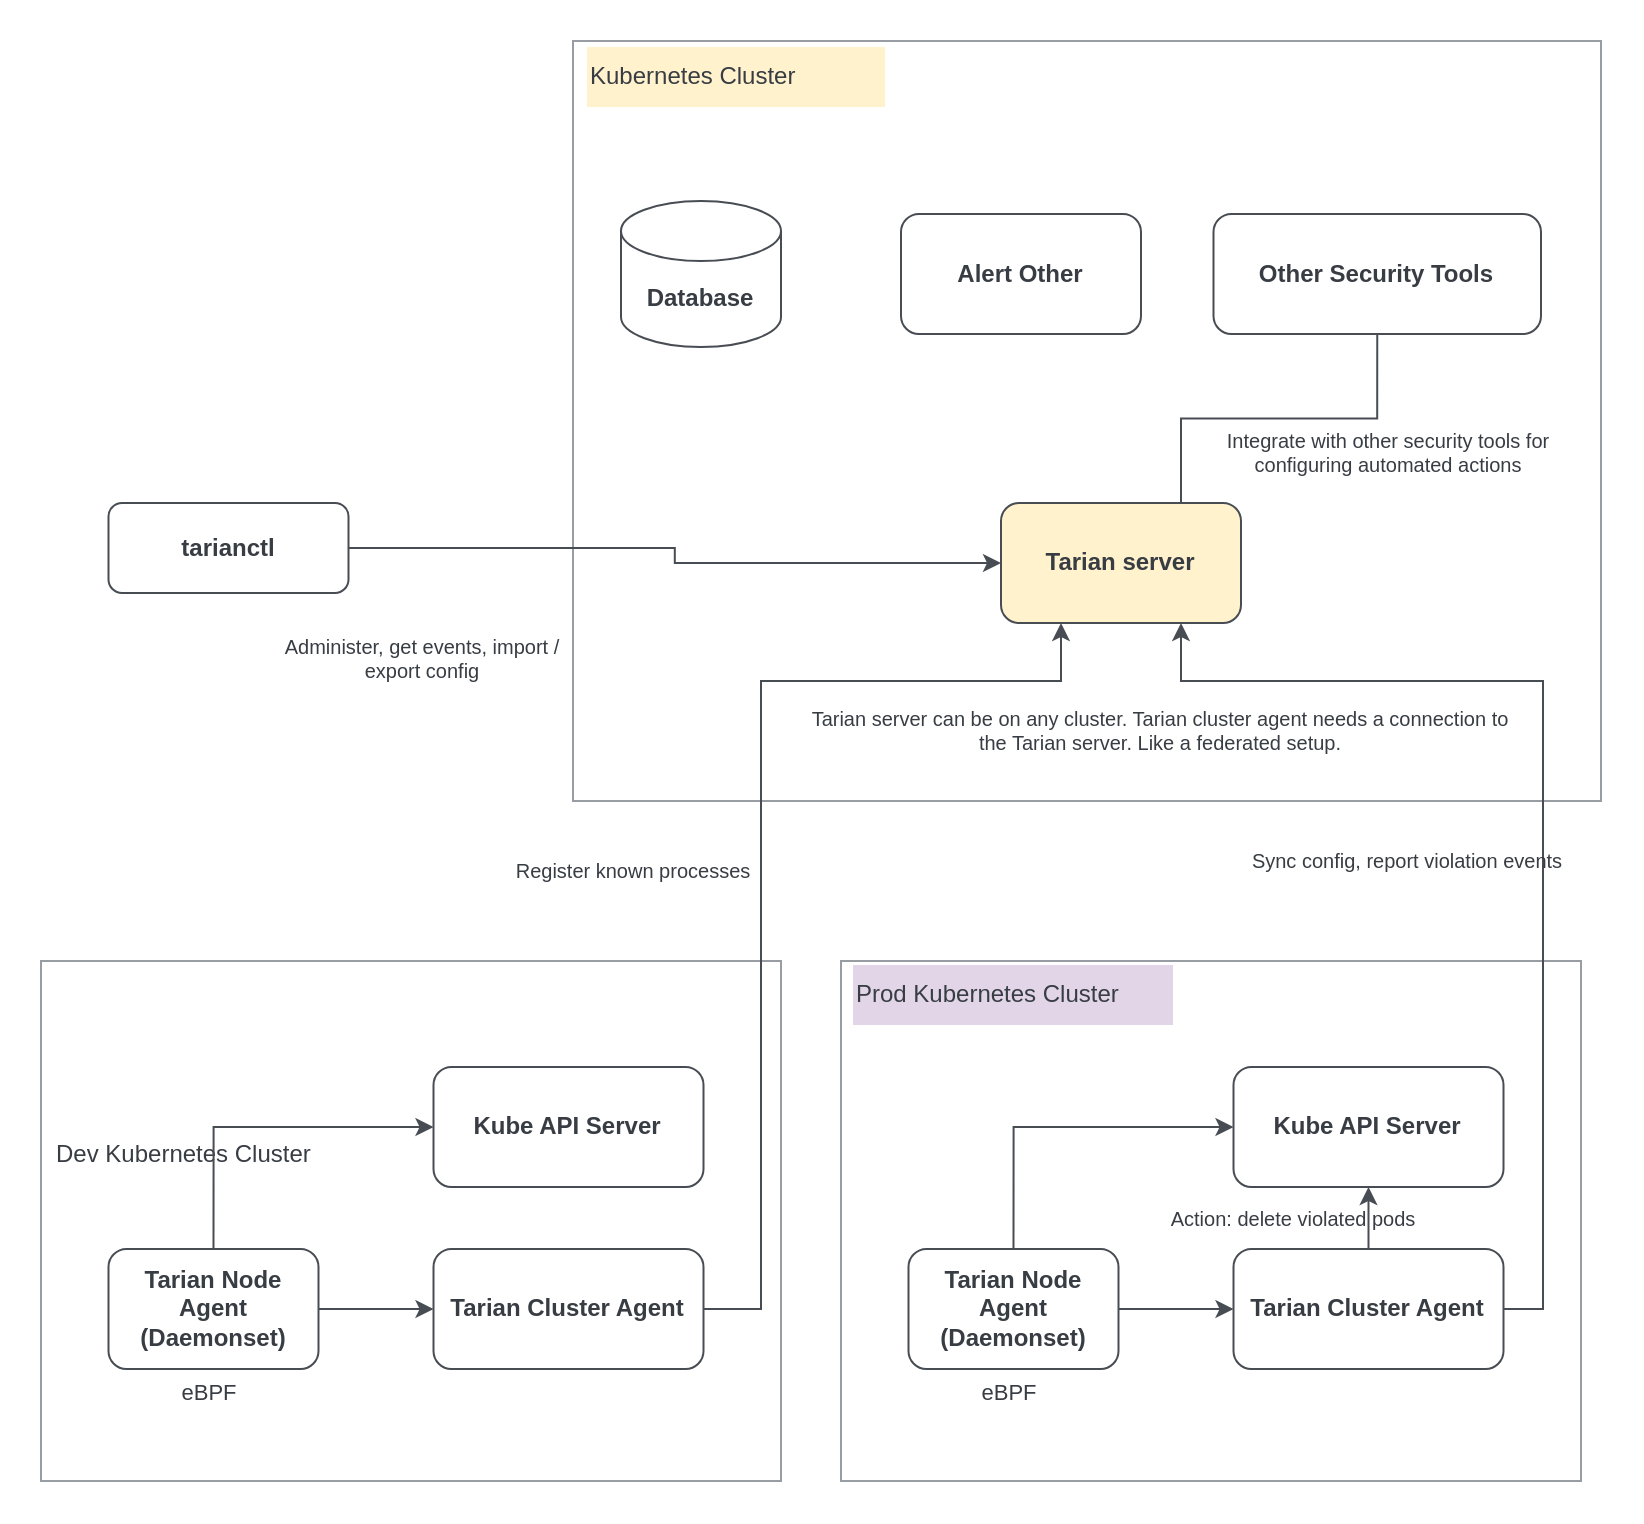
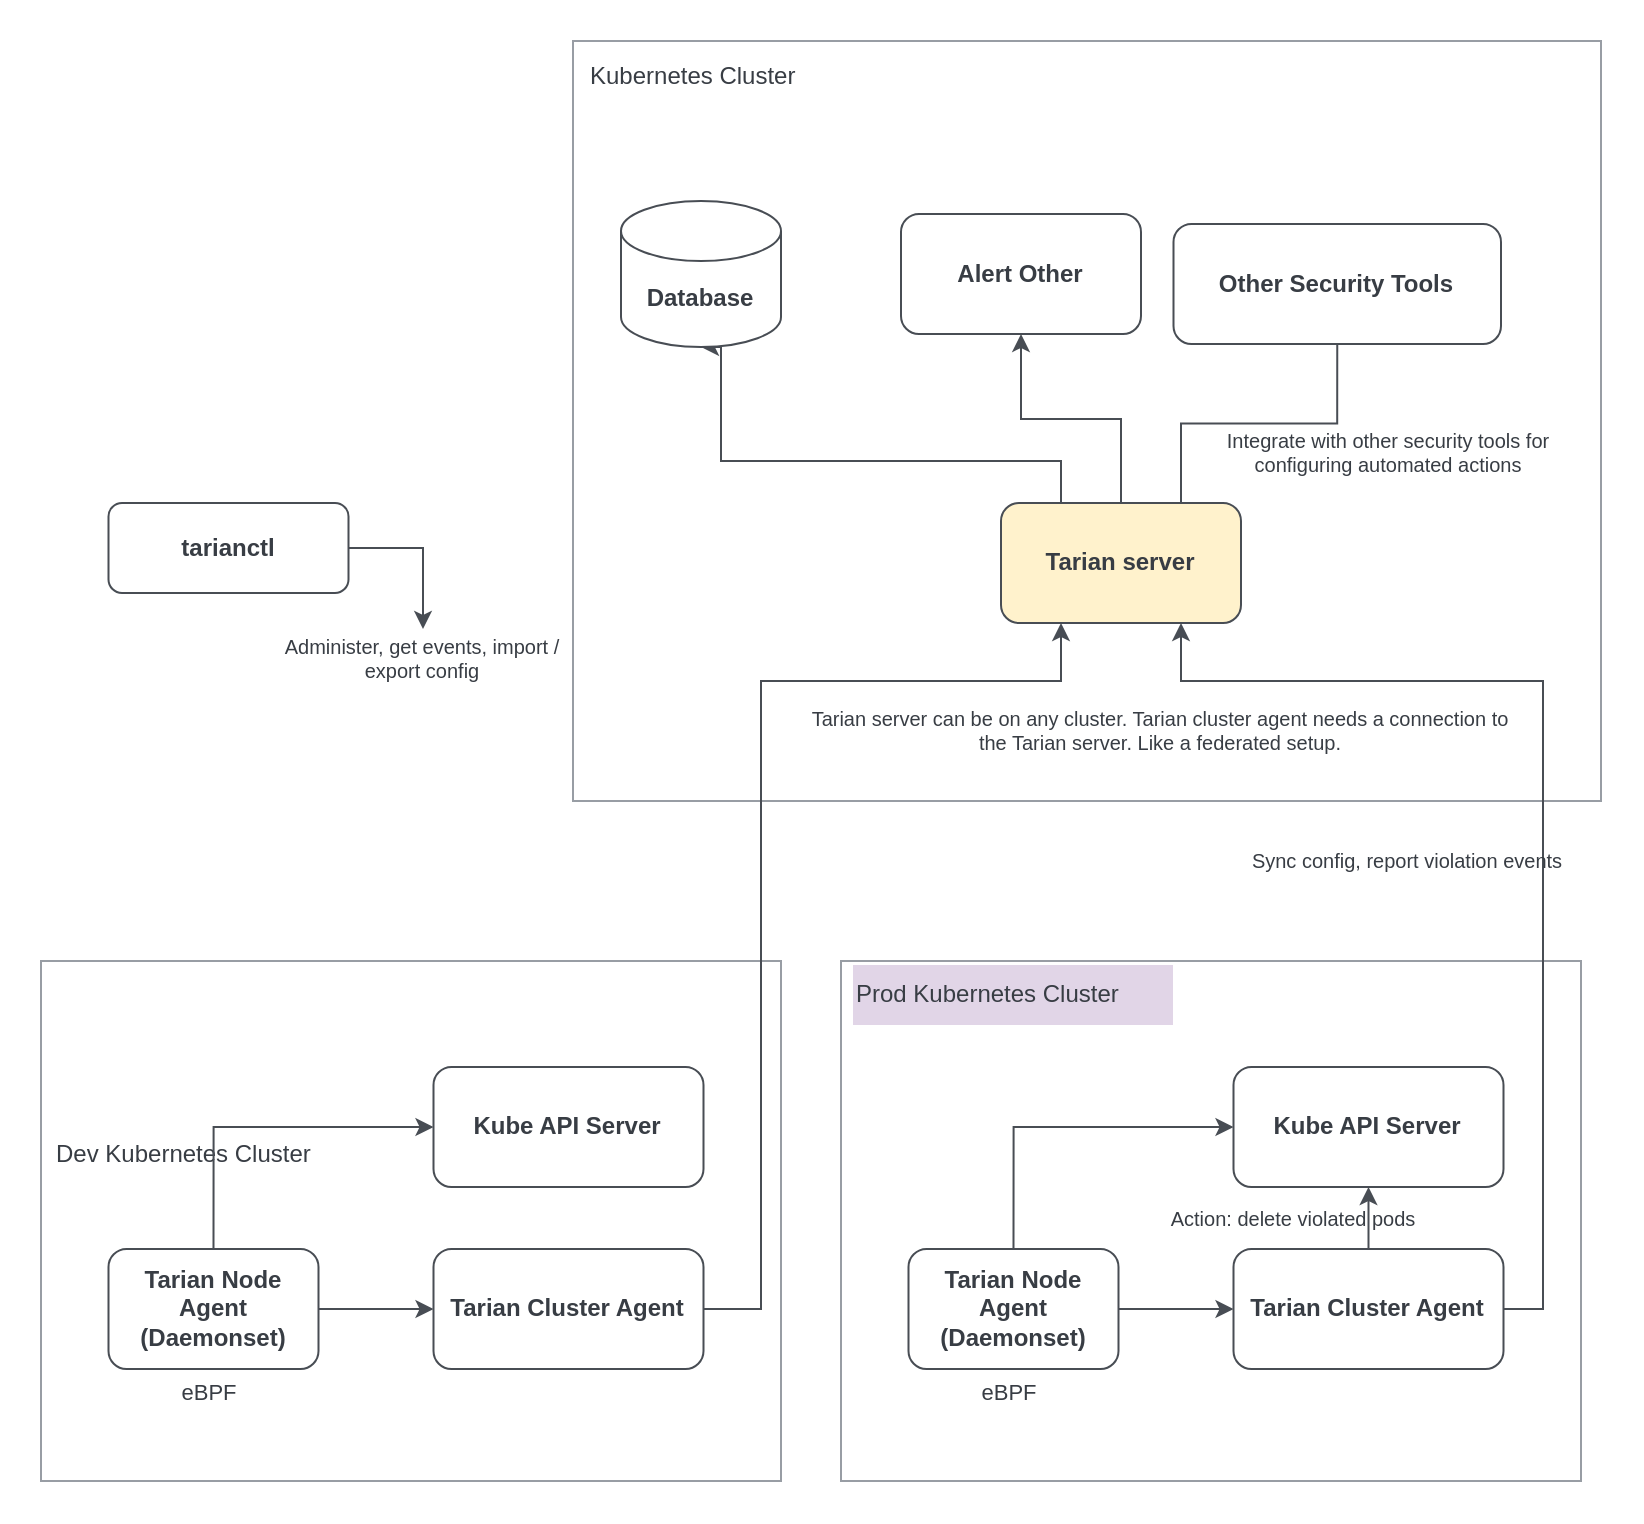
node "Kubernetes Cluster": fillcolor #fff2cc -> #ffffff
node "Other Security Tools": moved (1377, 274) -> (1337, 284)
edge "Tarian server" -> "Alert Other": added
edge "Tarian server" -> "Database": added
edge "tarianctl" -> "Tarian server": now "tarianctl" -> "Administer, get events, import / export config"
node "Register known processes": removed
